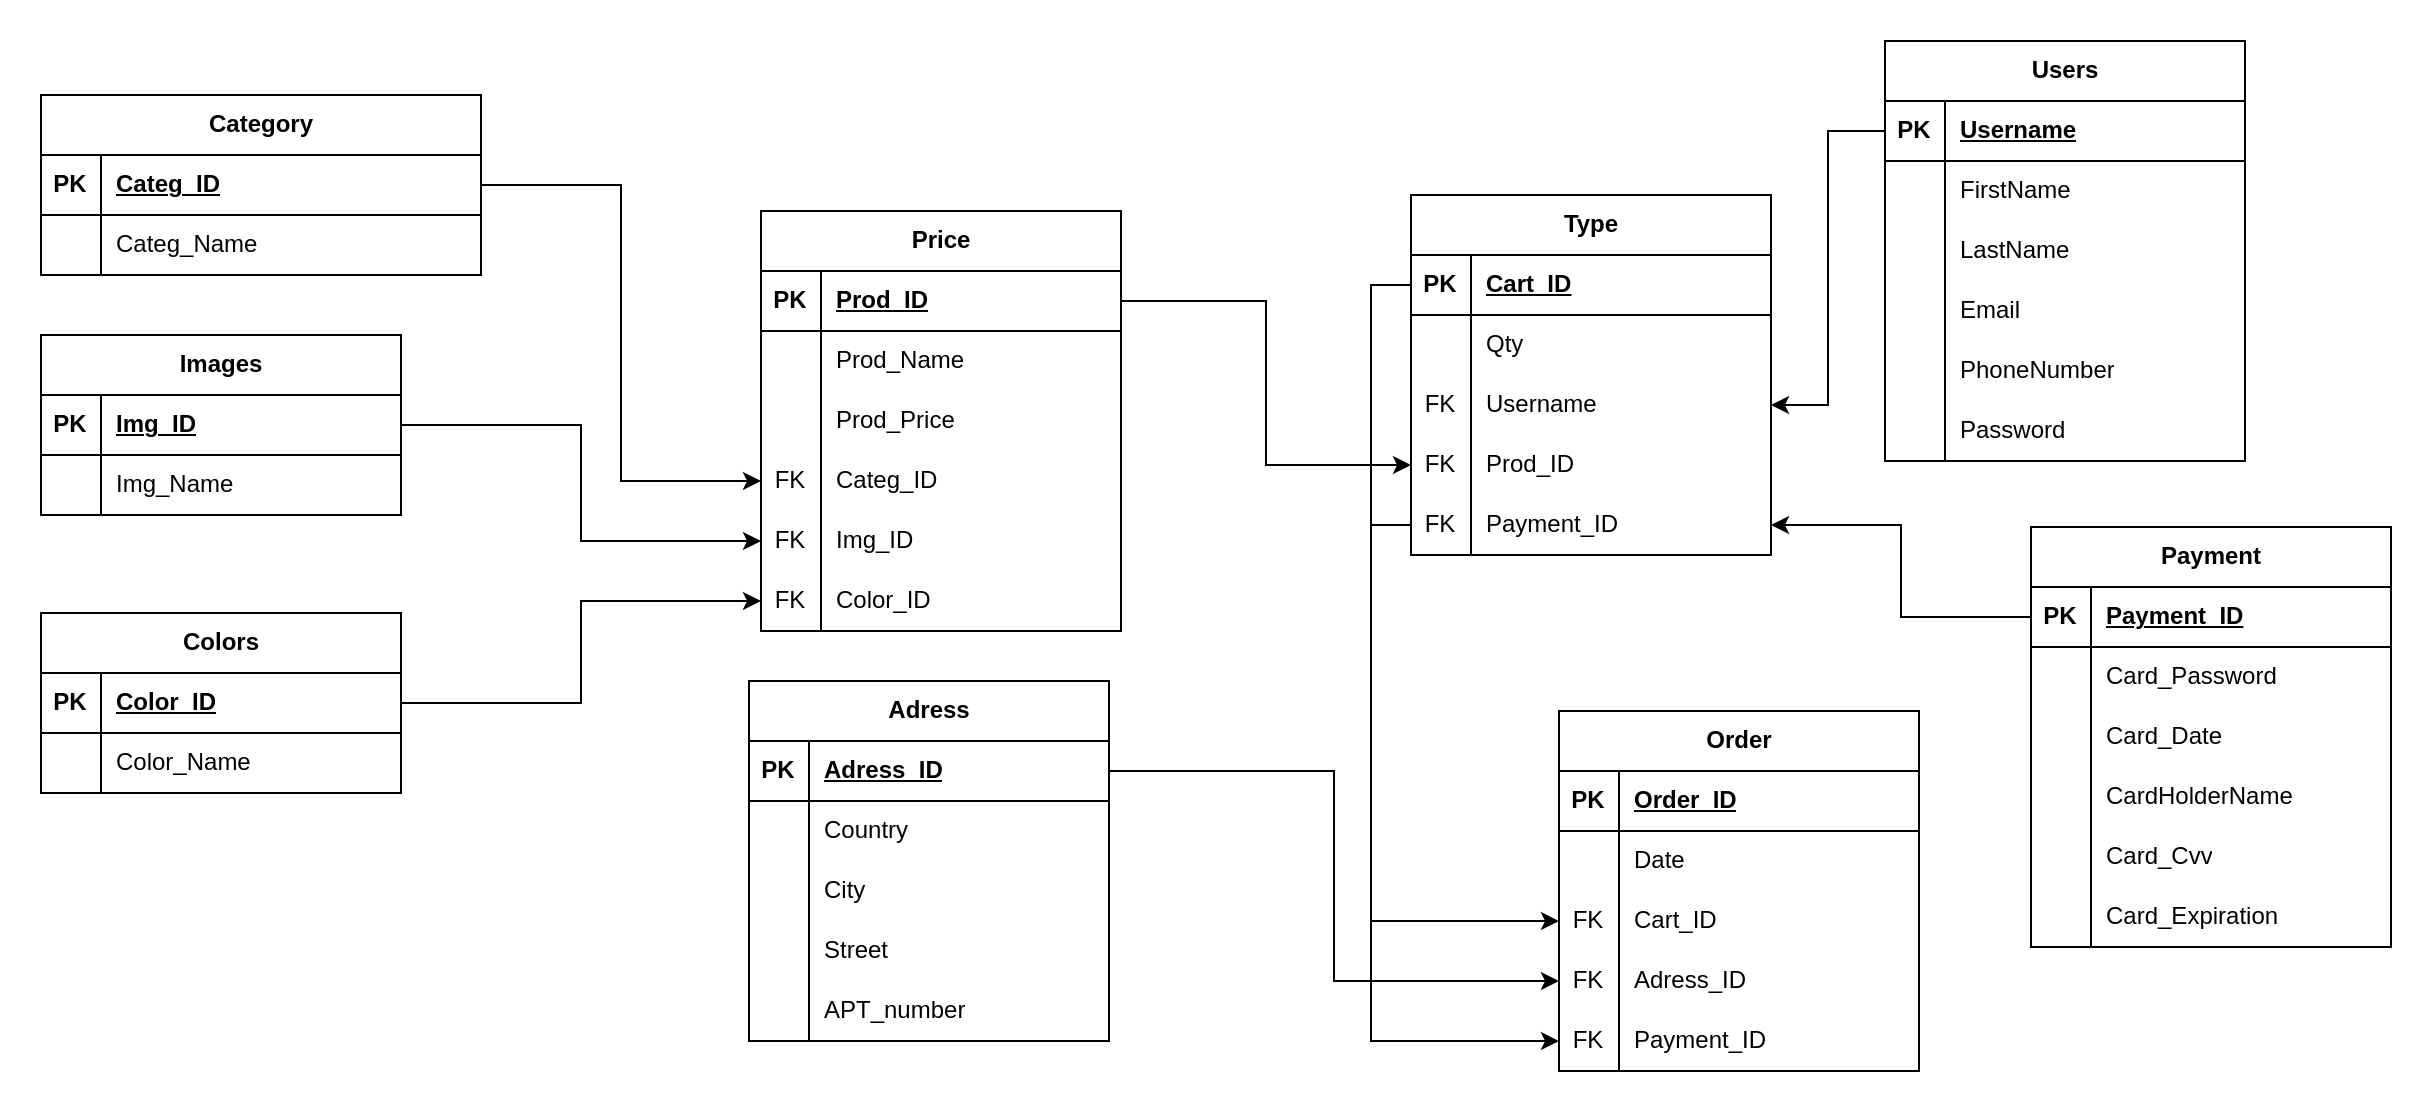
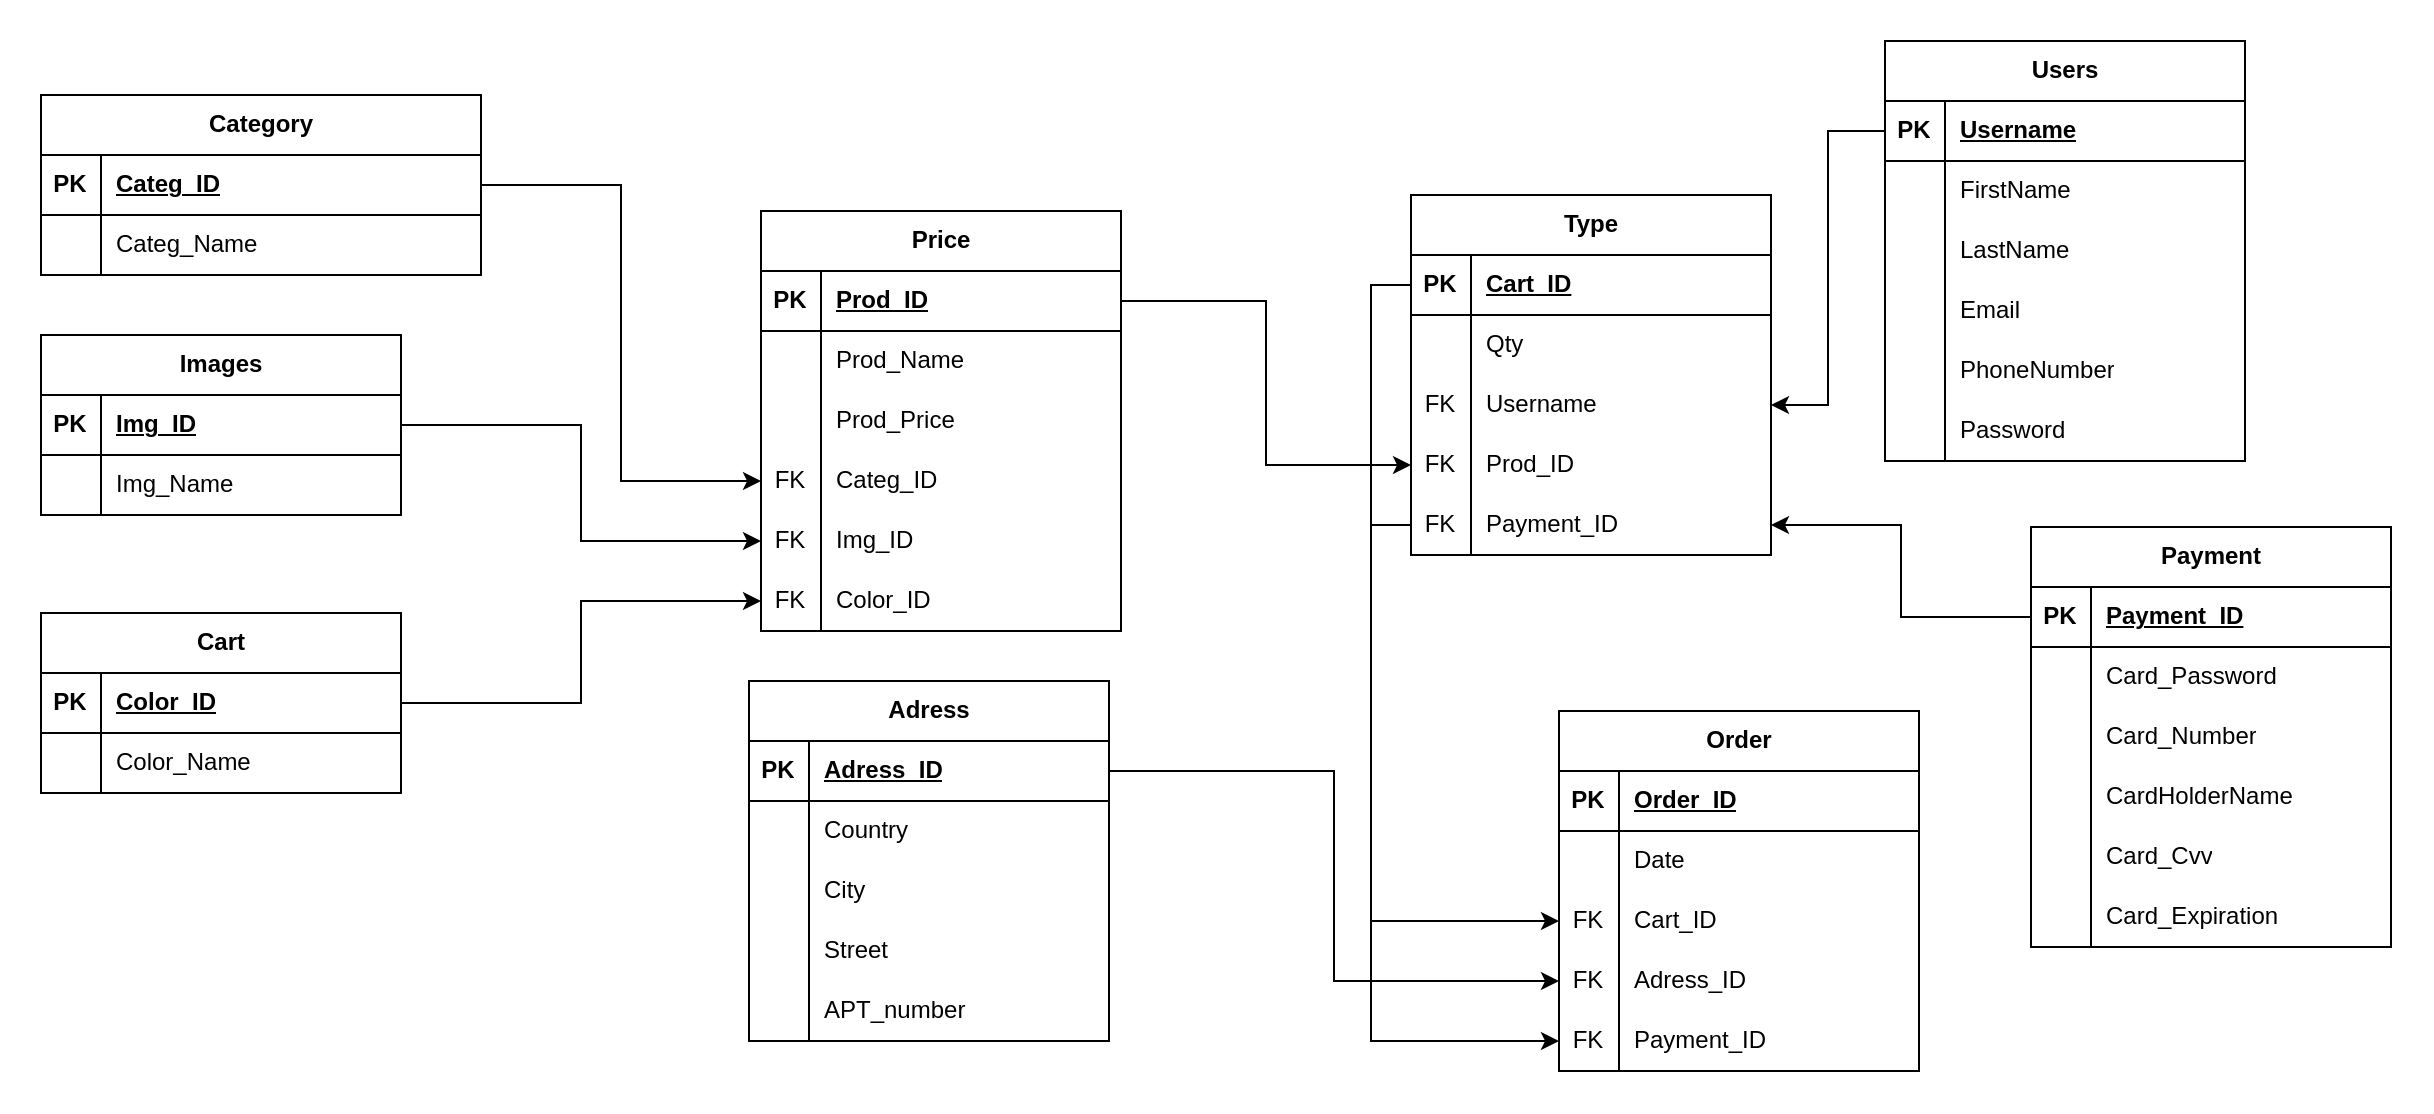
node "Colors": label "Colors" -> "Cart"
node "Card_Date": label "Card_Date" -> "Card_Number"
